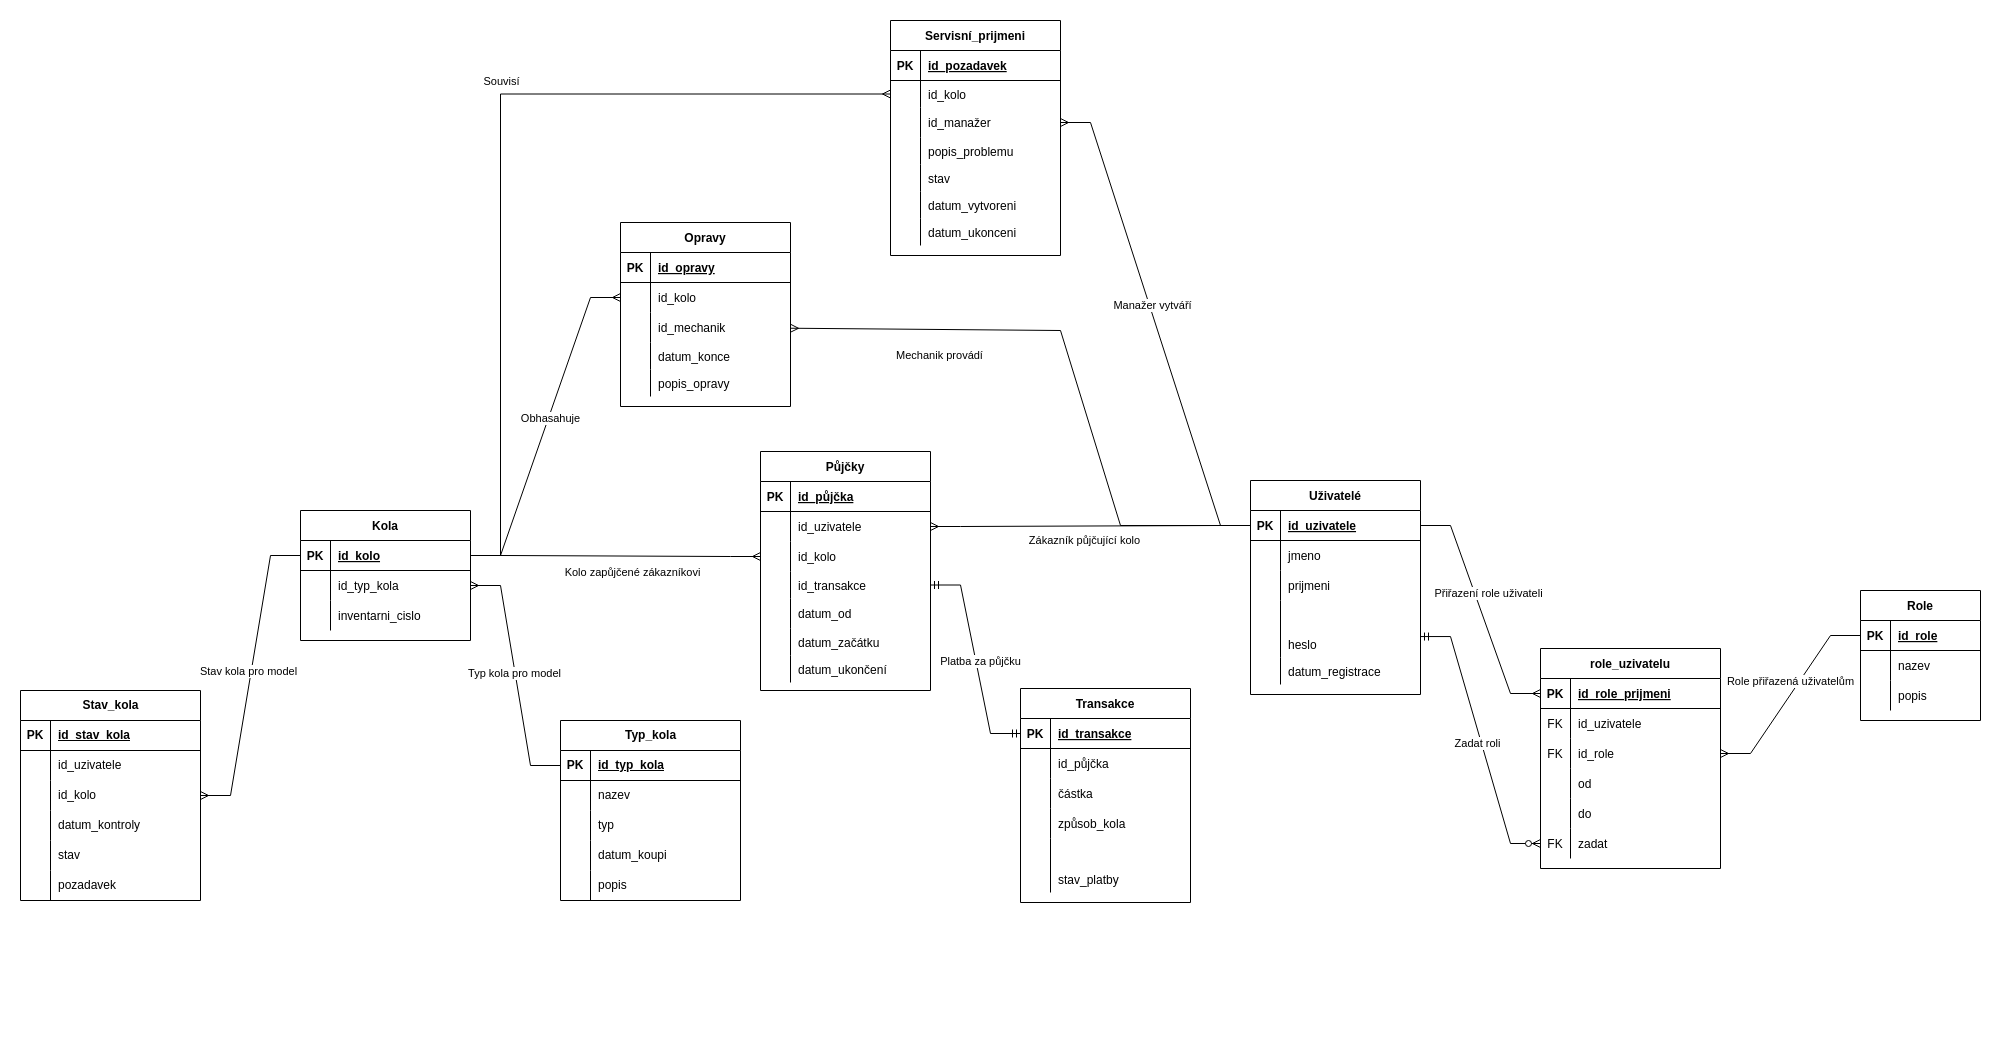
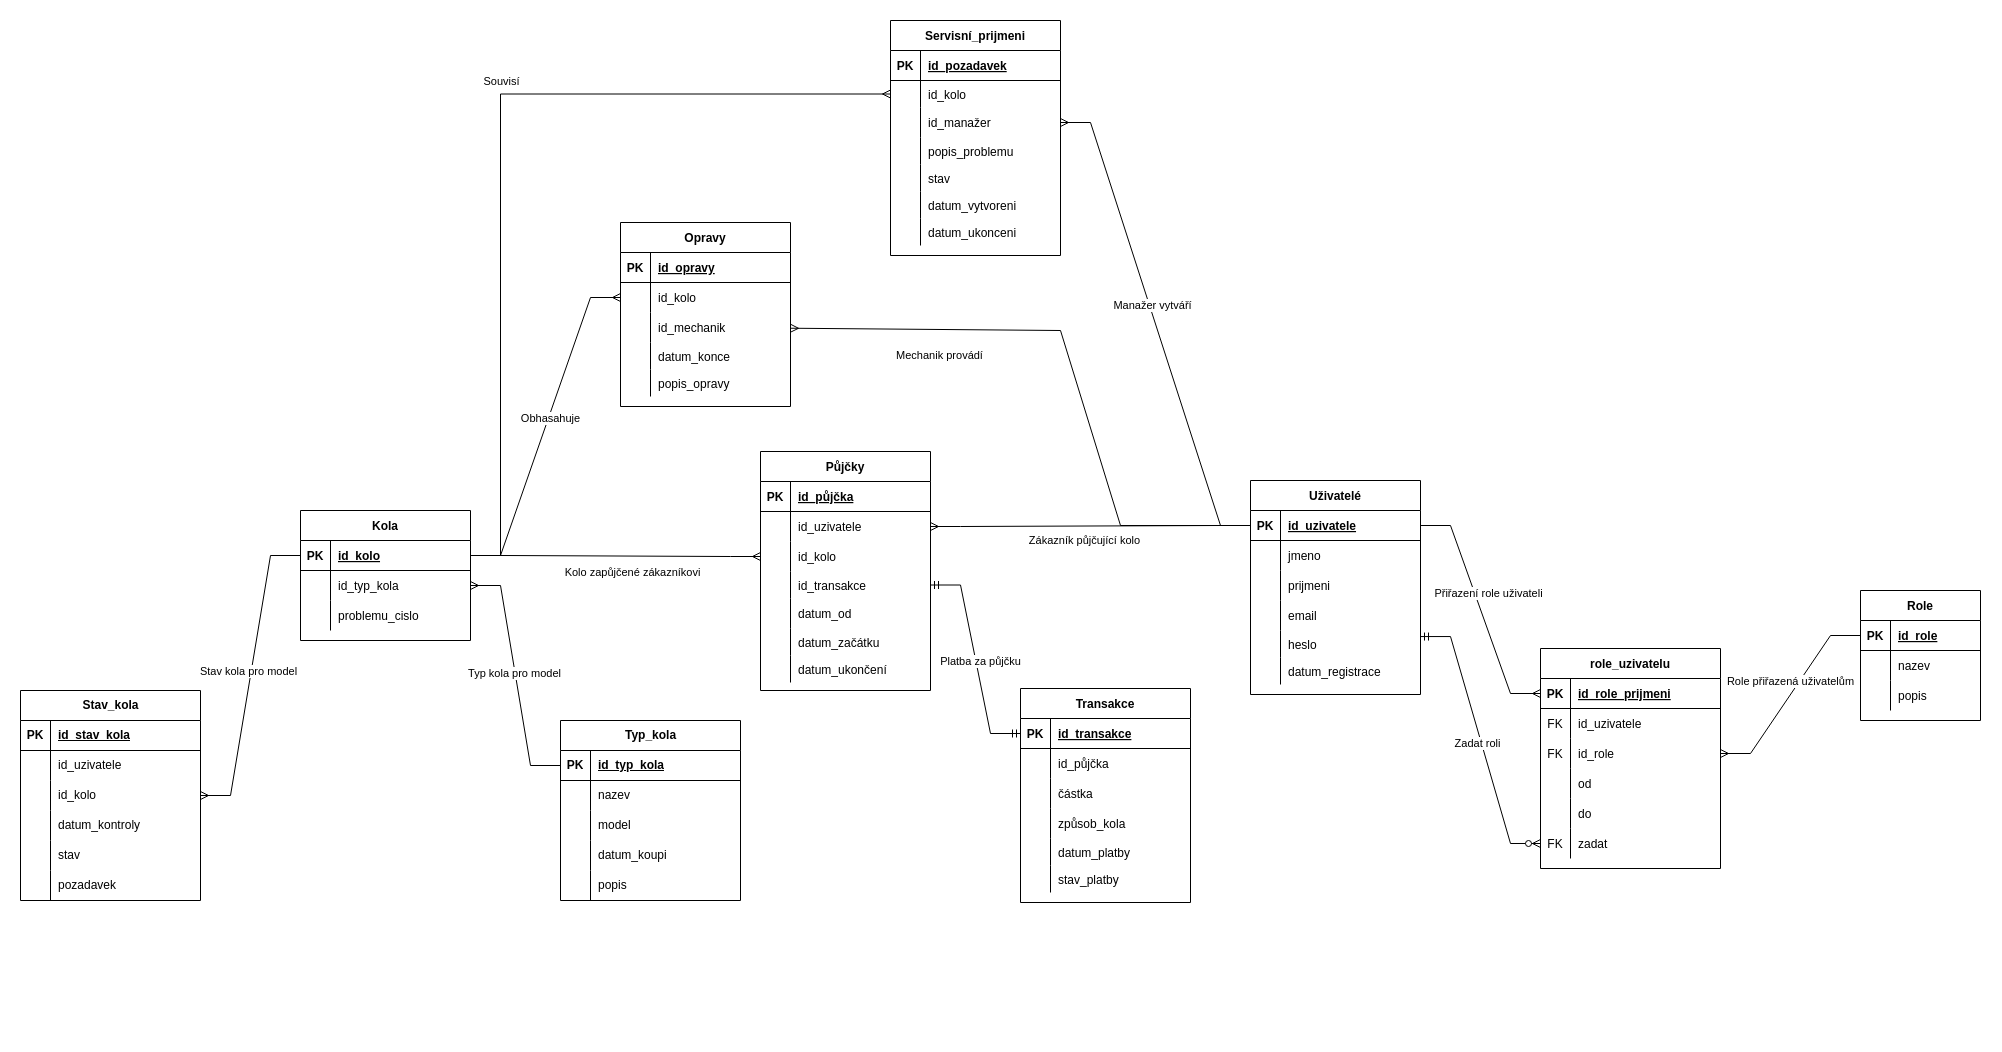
node "inventarni_cislo": label "inventarni_cislo" -> "problemu_cislo"
node "email": added
node "typ": label "typ" -> "model"
node "datum_platby": added
